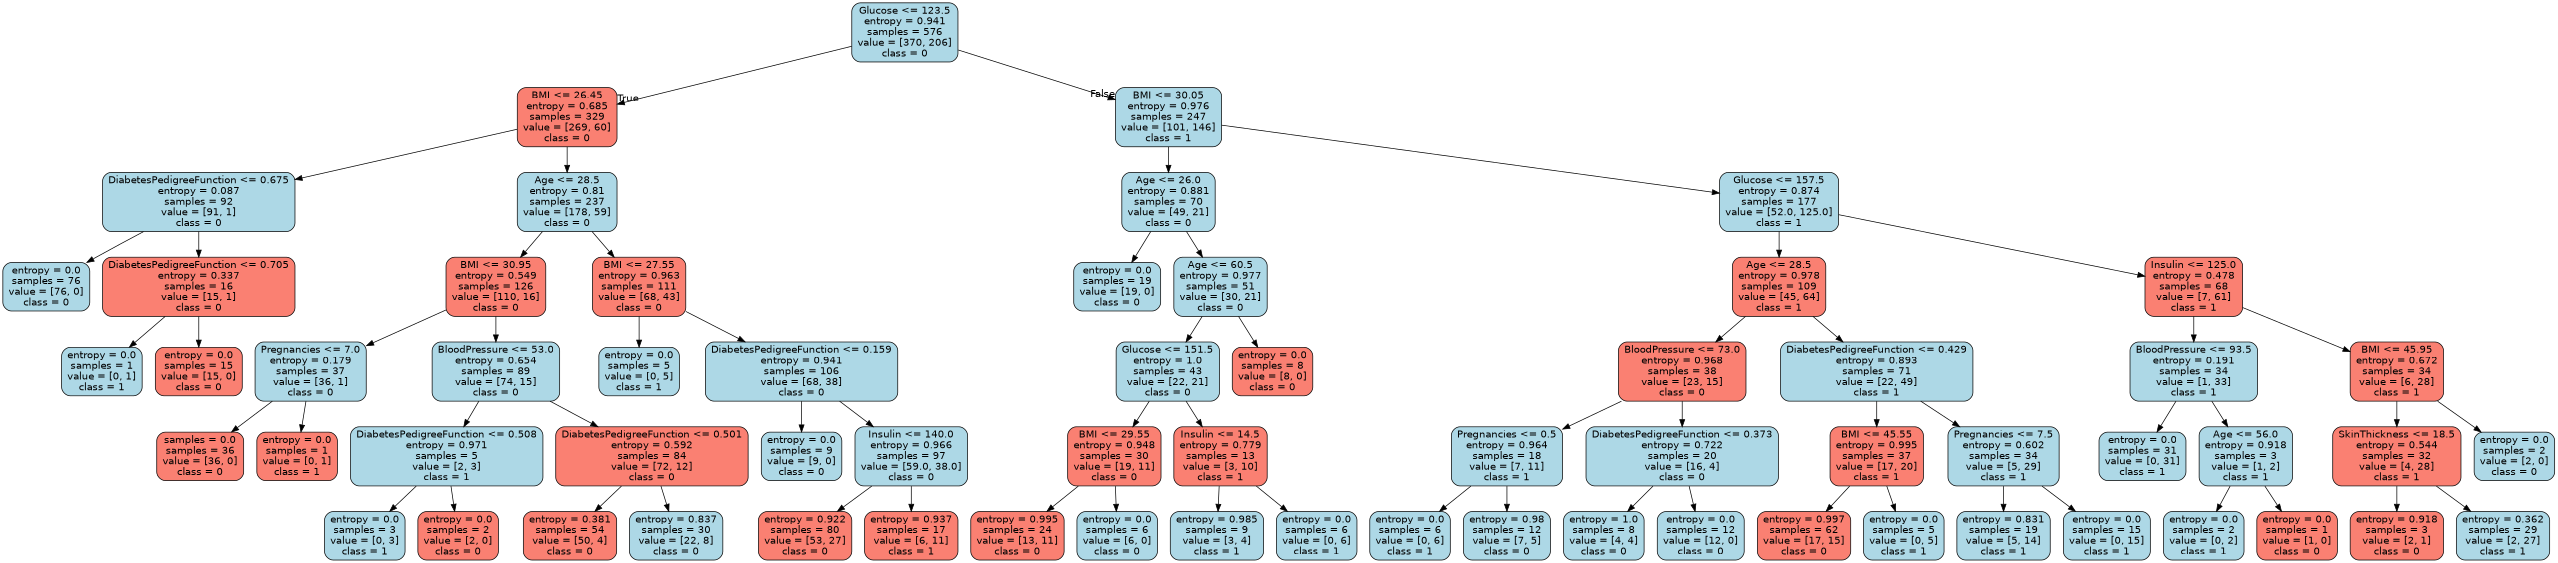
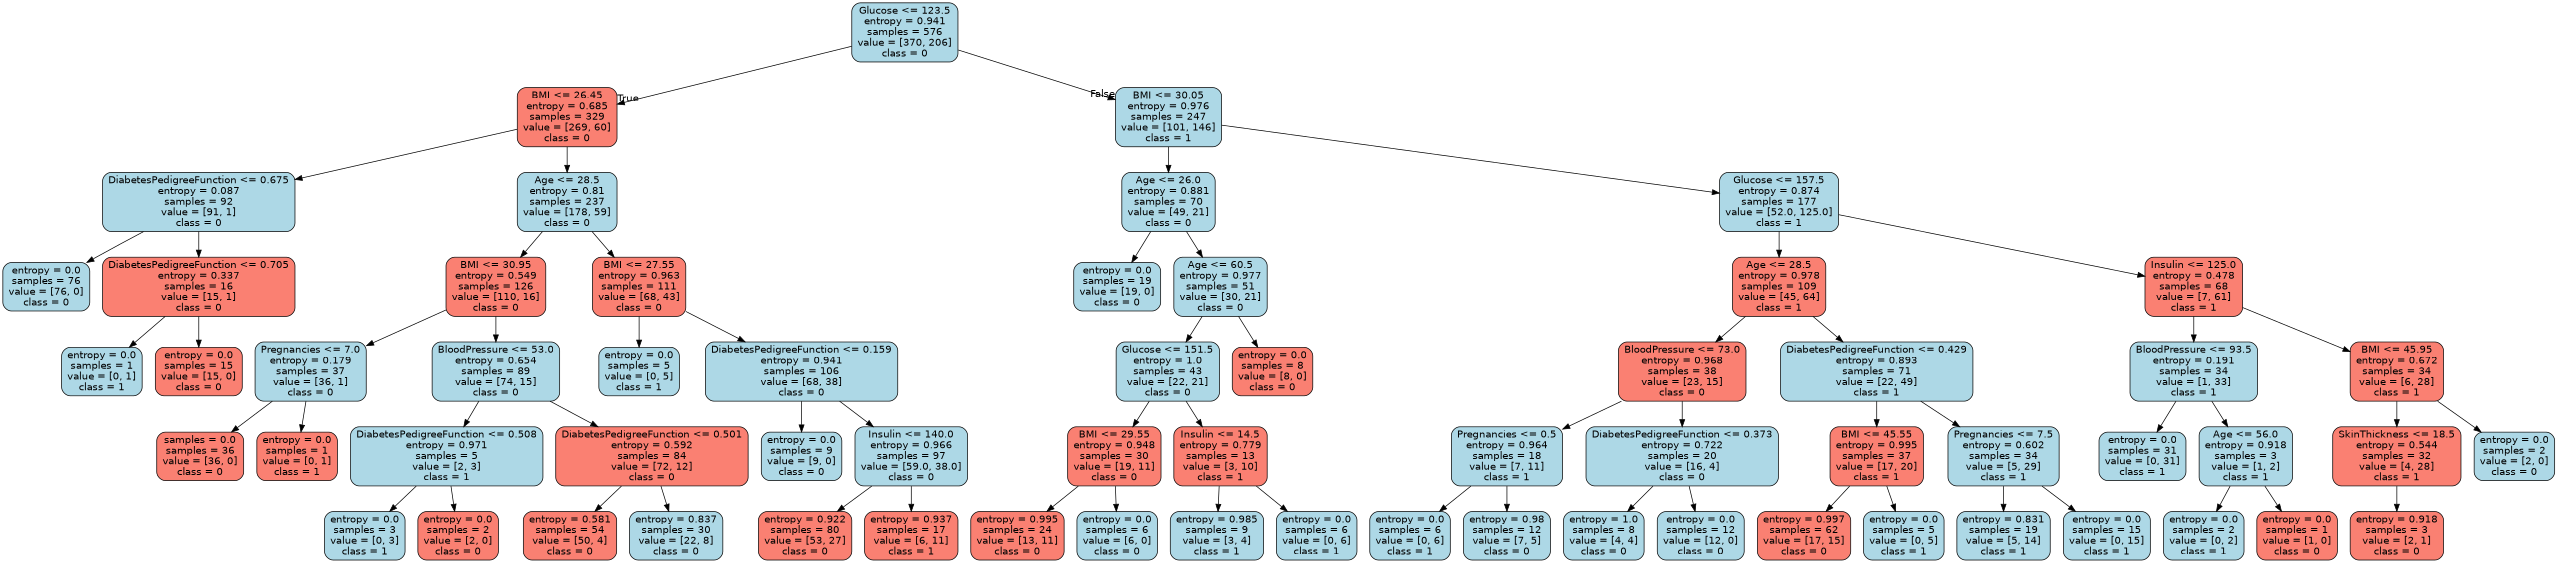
node "entropy = 0.381 samples = 54 value = [50, 4] class = 0": label "entropy = 0.381 samples = 54 value = [50, 4] class = 0" -> "entropy = 0.581 samples = 54 value = [50, 4] class = 0"
node "entropy = 0.362 samples = 29 value = [2, 27] class = 1": removed
